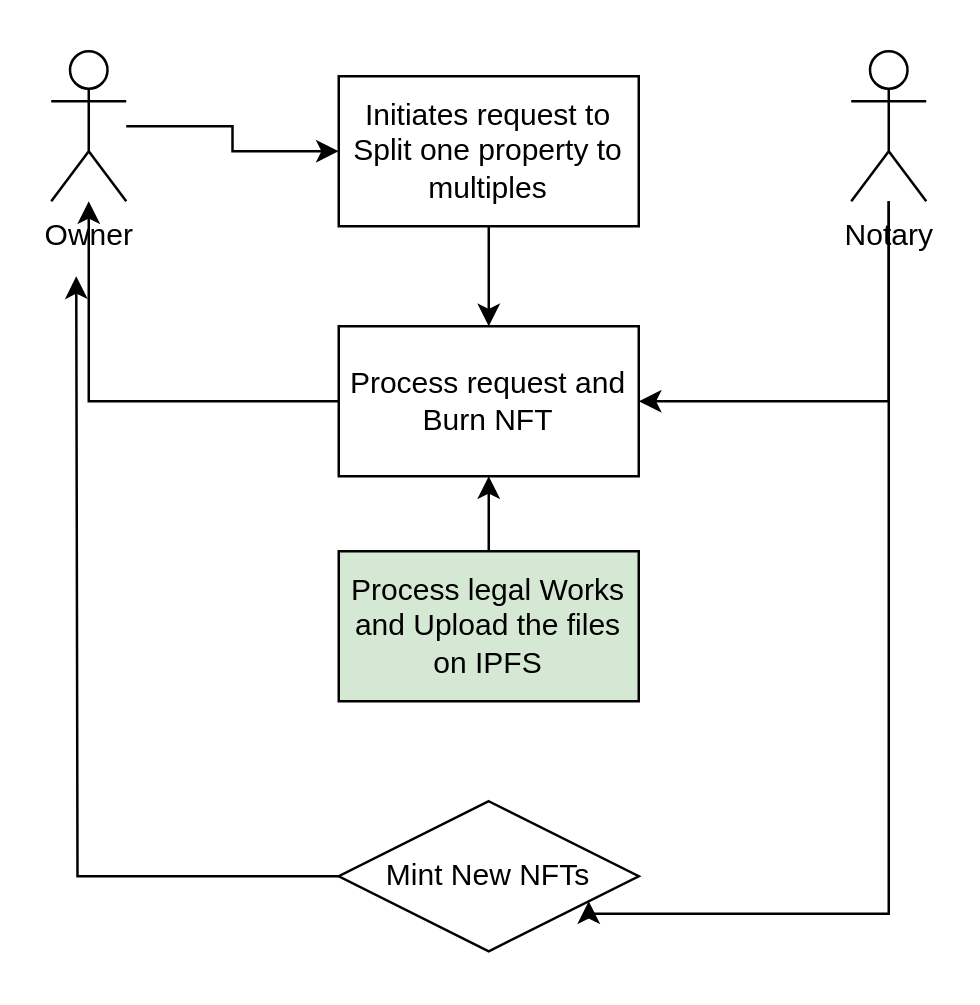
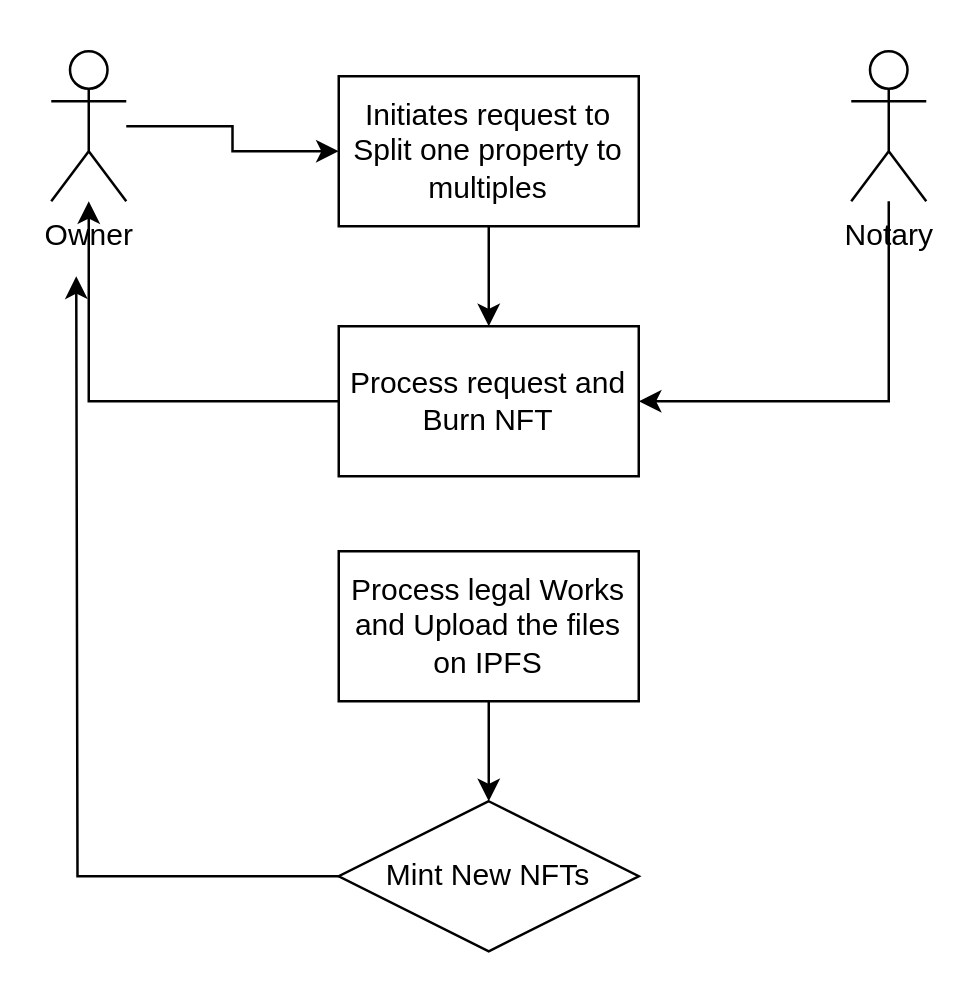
edge "Process legal Works and Upload the files on IPFS" -> "Process request and Burn NFT": now "Process legal Works and Upload the files on IPFS" -> "Mint New NFTs"
node "Process legal Works and Upload the files on IPFS": fillcolor #d5e8d4 -> #ffffff
edge "Notary" -> "Mint New NFTs": removed
